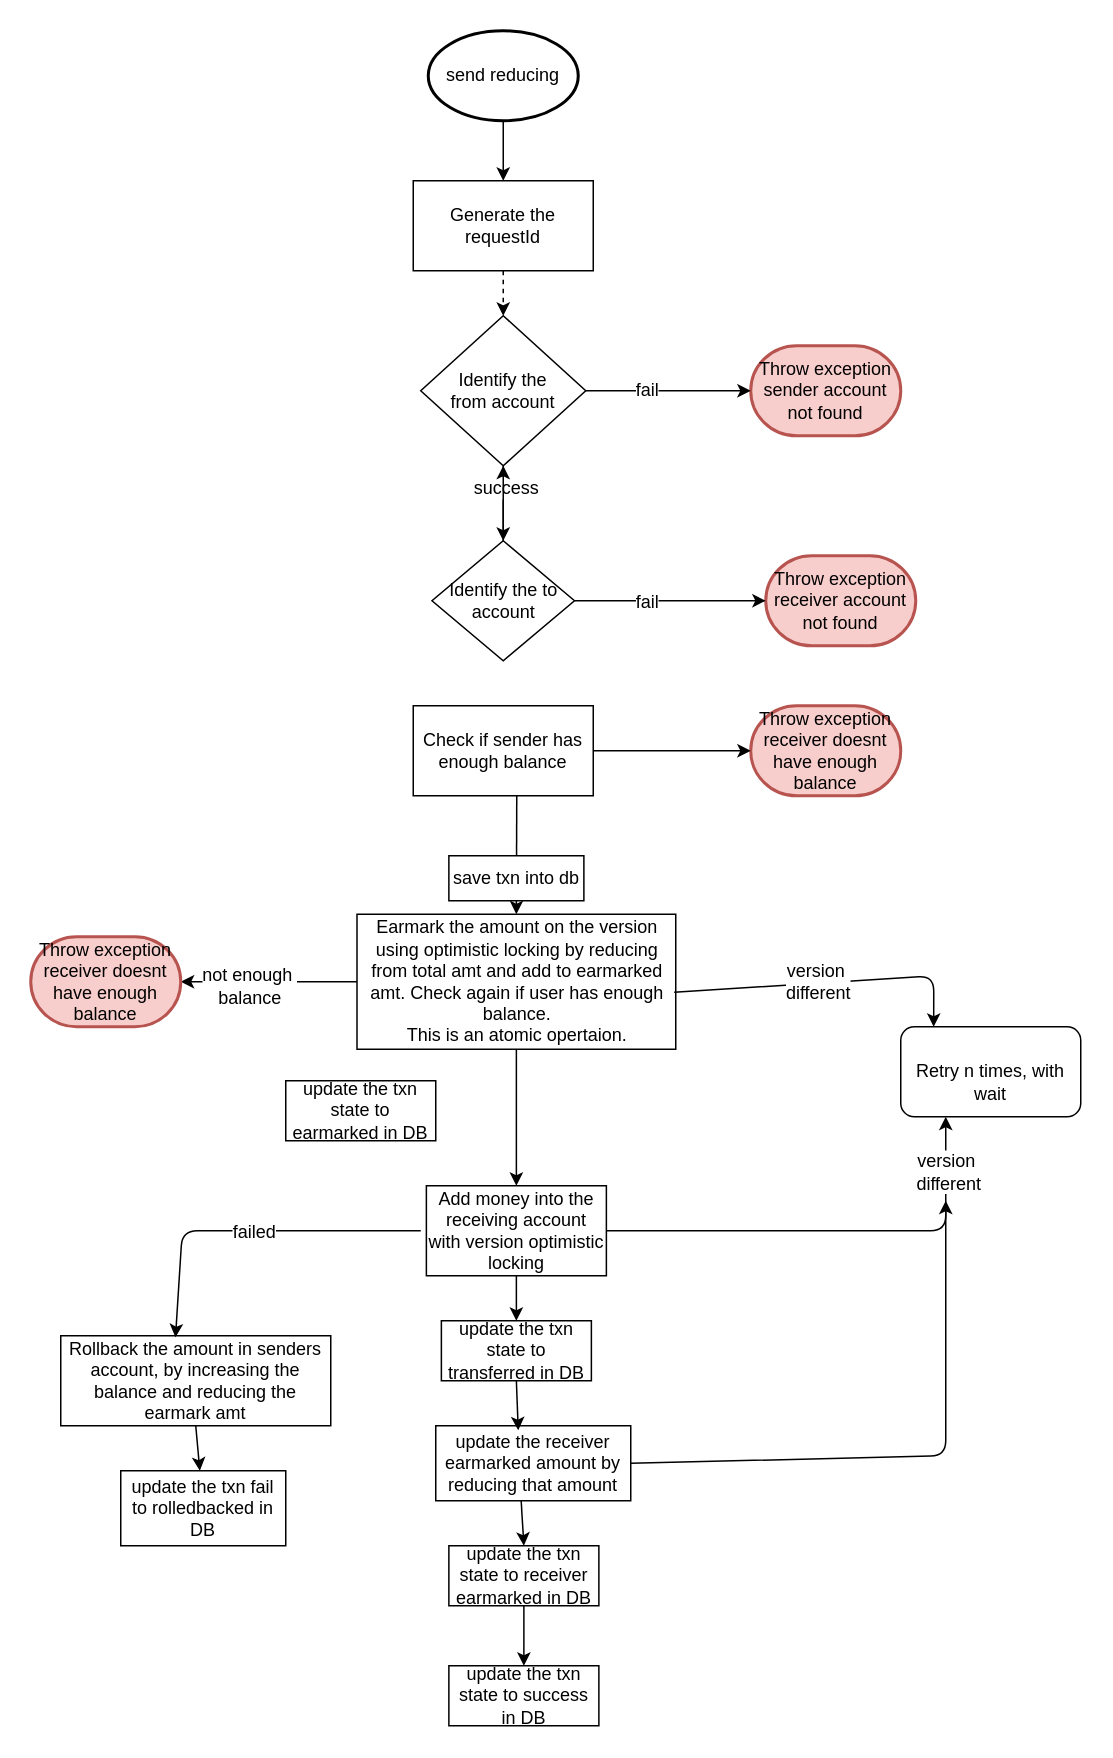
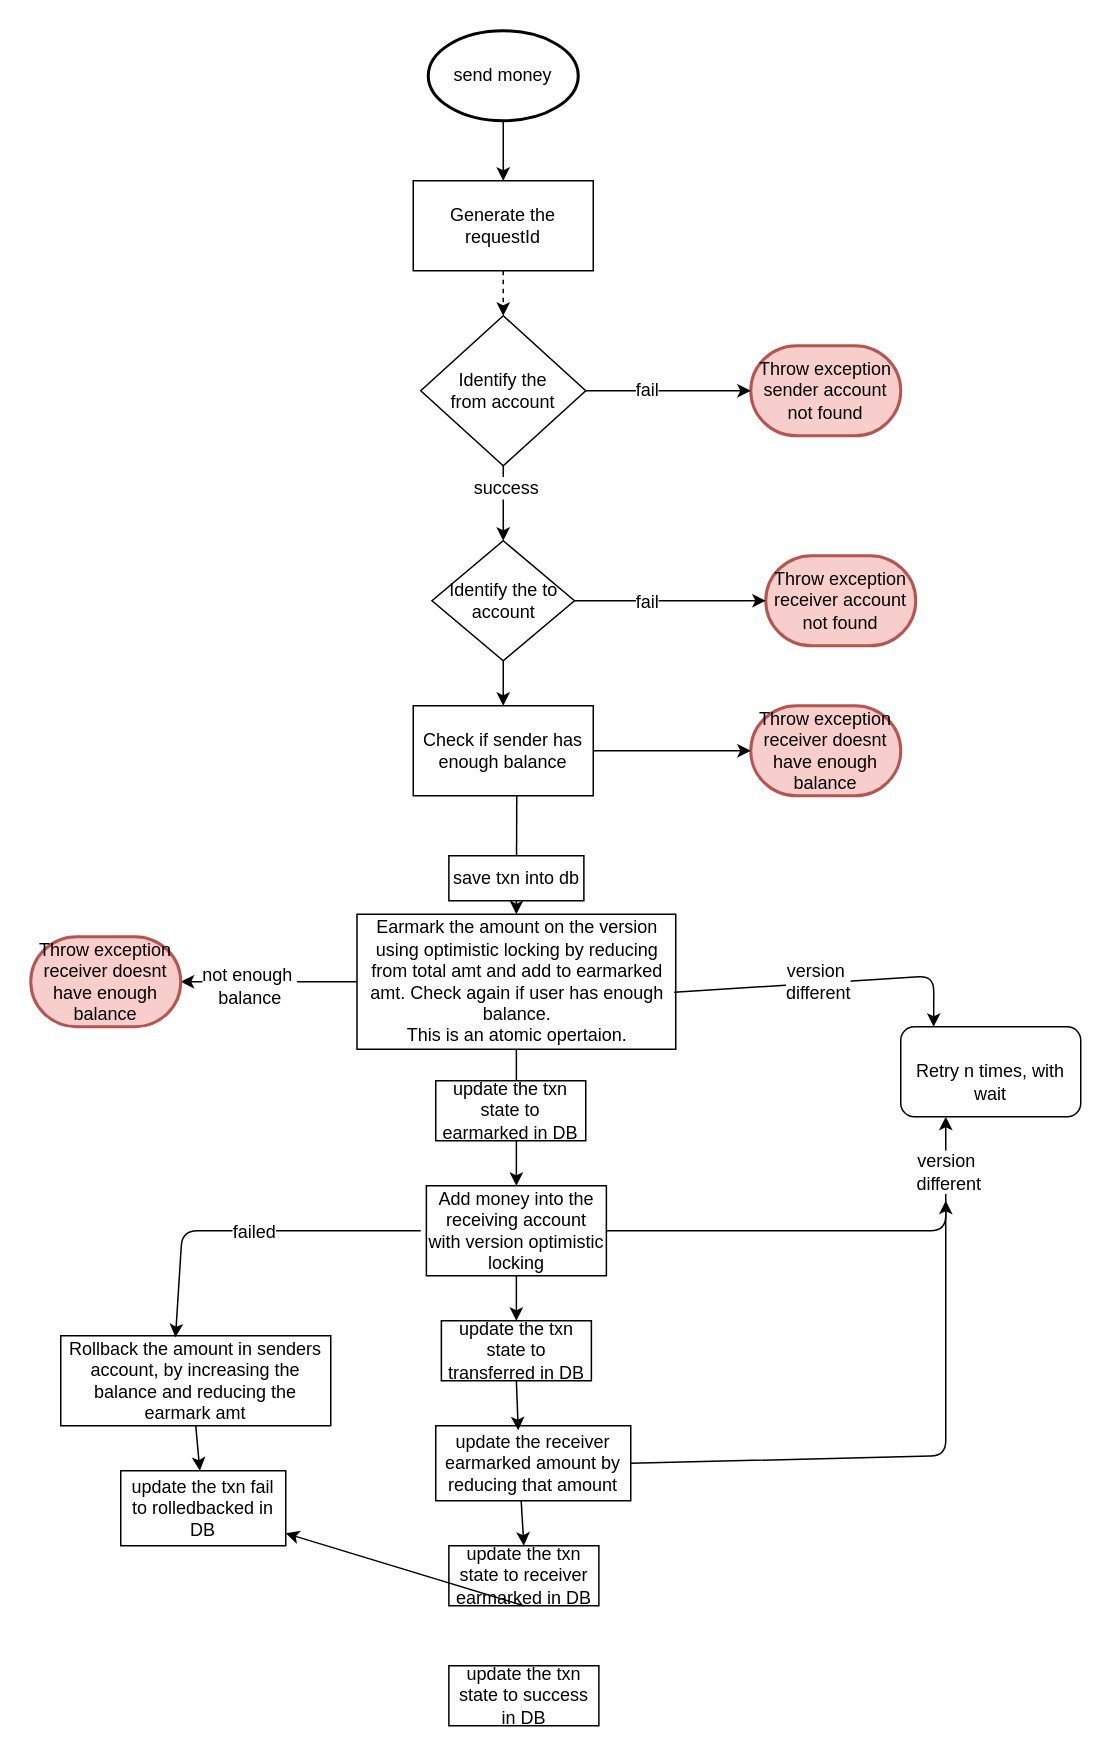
node "send reducing": label "send reducing" -> "send money"
edge "Identify the to account" -> "Identify the from account": now "Identify the to account" -> "Check if sender has enough balance"
node "update the txn state to earmarked in DB": moved (361, 1111) -> (511, 1111)
edge "update the txn state to receiver earmarked in DB" -> "update the txn state to success in DB": now "update the txn state to receiver earmarked in DB" -> "update the txn fail to rolledbacked in DB"
